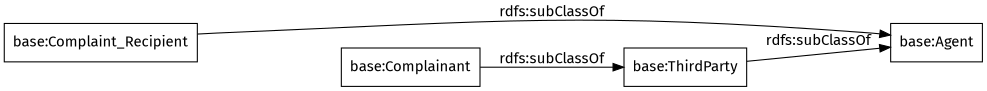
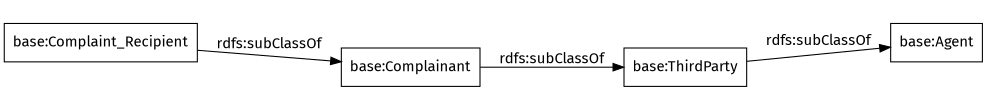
edge "base:Complaint_Recipient" -> "base:Agent": now "base:Complaint_Recipient" -> "base:Complainant"
